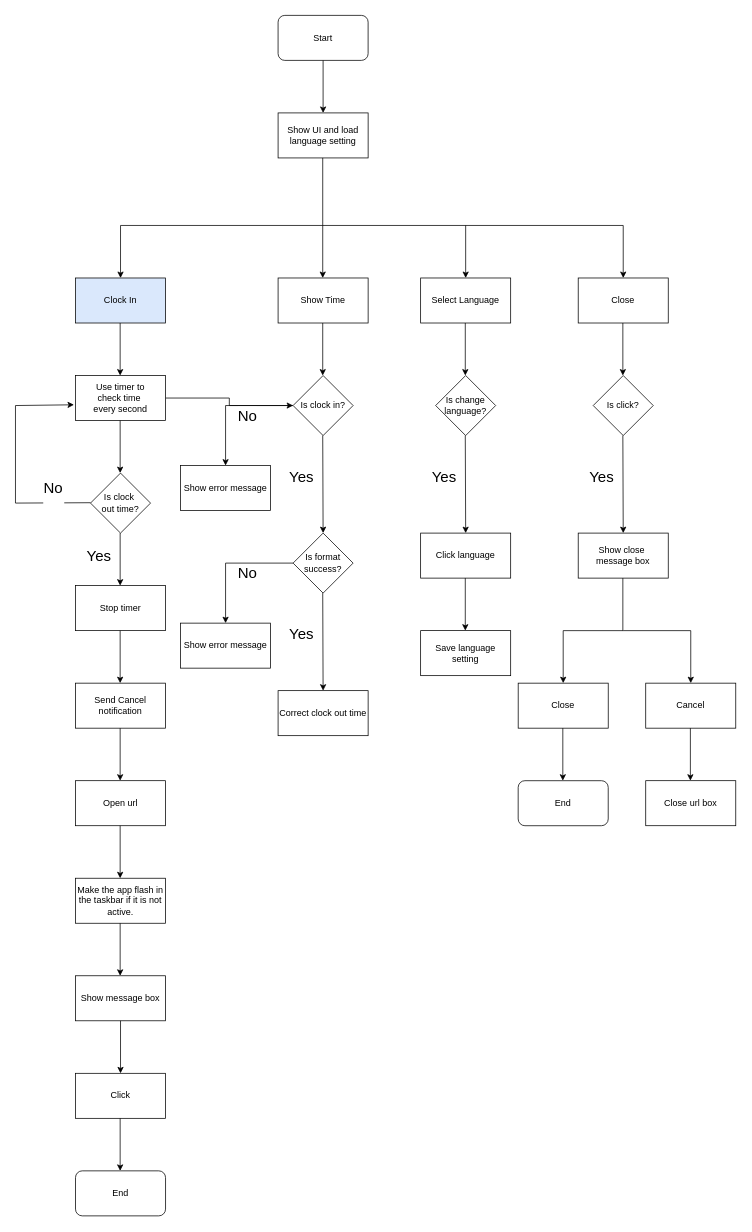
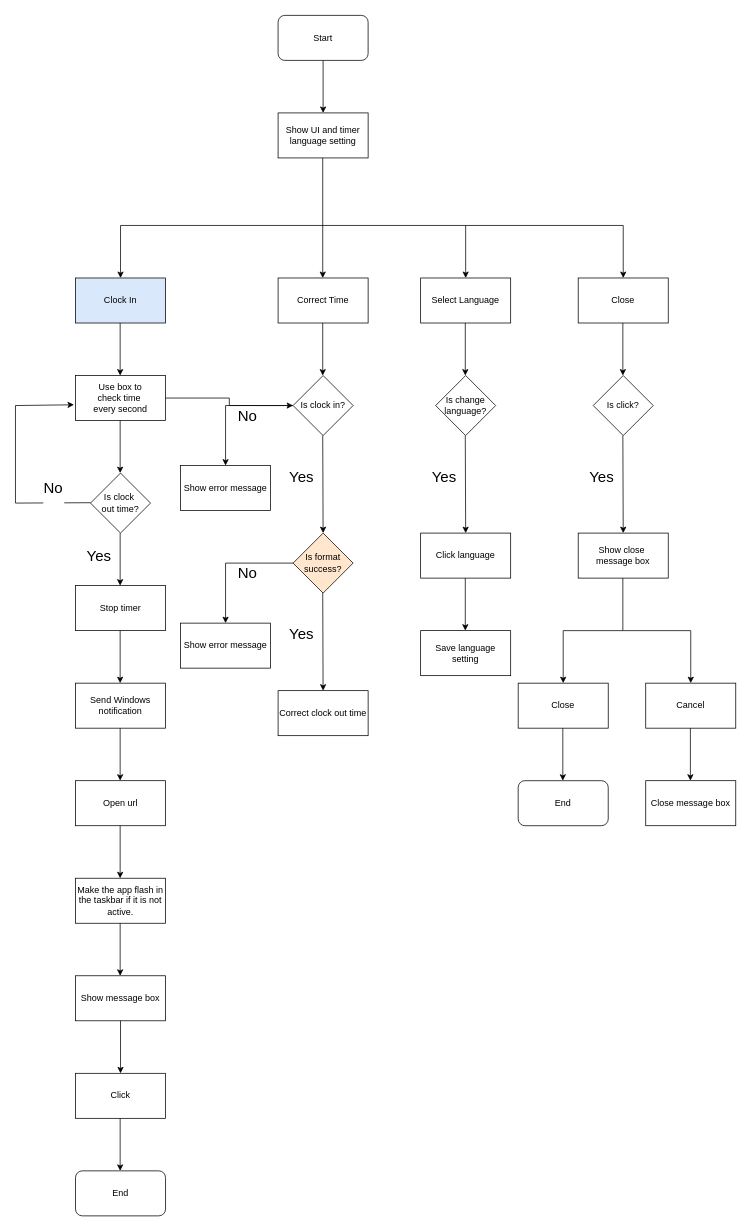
node "Show UI and load language setting": label "Show UI and load language setting" -> "Show UI and timer language setting"
node "Show Time": label "Show Time" -> "Correct Time"
node "Use timer to check time every second": label "Use timer to check time every second" -> "Use box to check time every second"
node "Is format success?": fillcolor #ffffff -> #ffe6cc
node "Send Cancel notification": label "Send Cancel notification" -> "Send Windows notification"
node "Close url box": label "Close url box" -> "Close message box"
